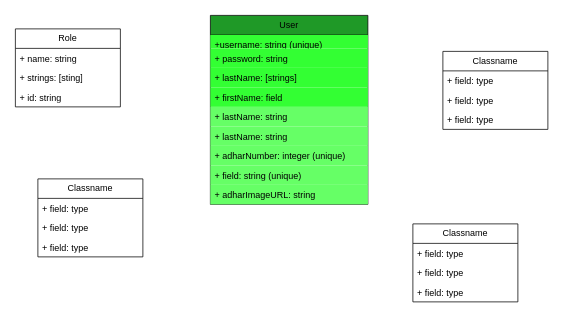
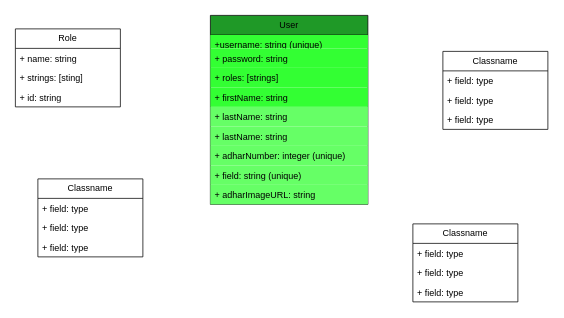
node "+ lastName: [strings]": label "+ lastName: [strings]" -> "+ roles: [strings]"
node "+ firstName: field": label "+ firstName: field" -> "+ firstName: string"
